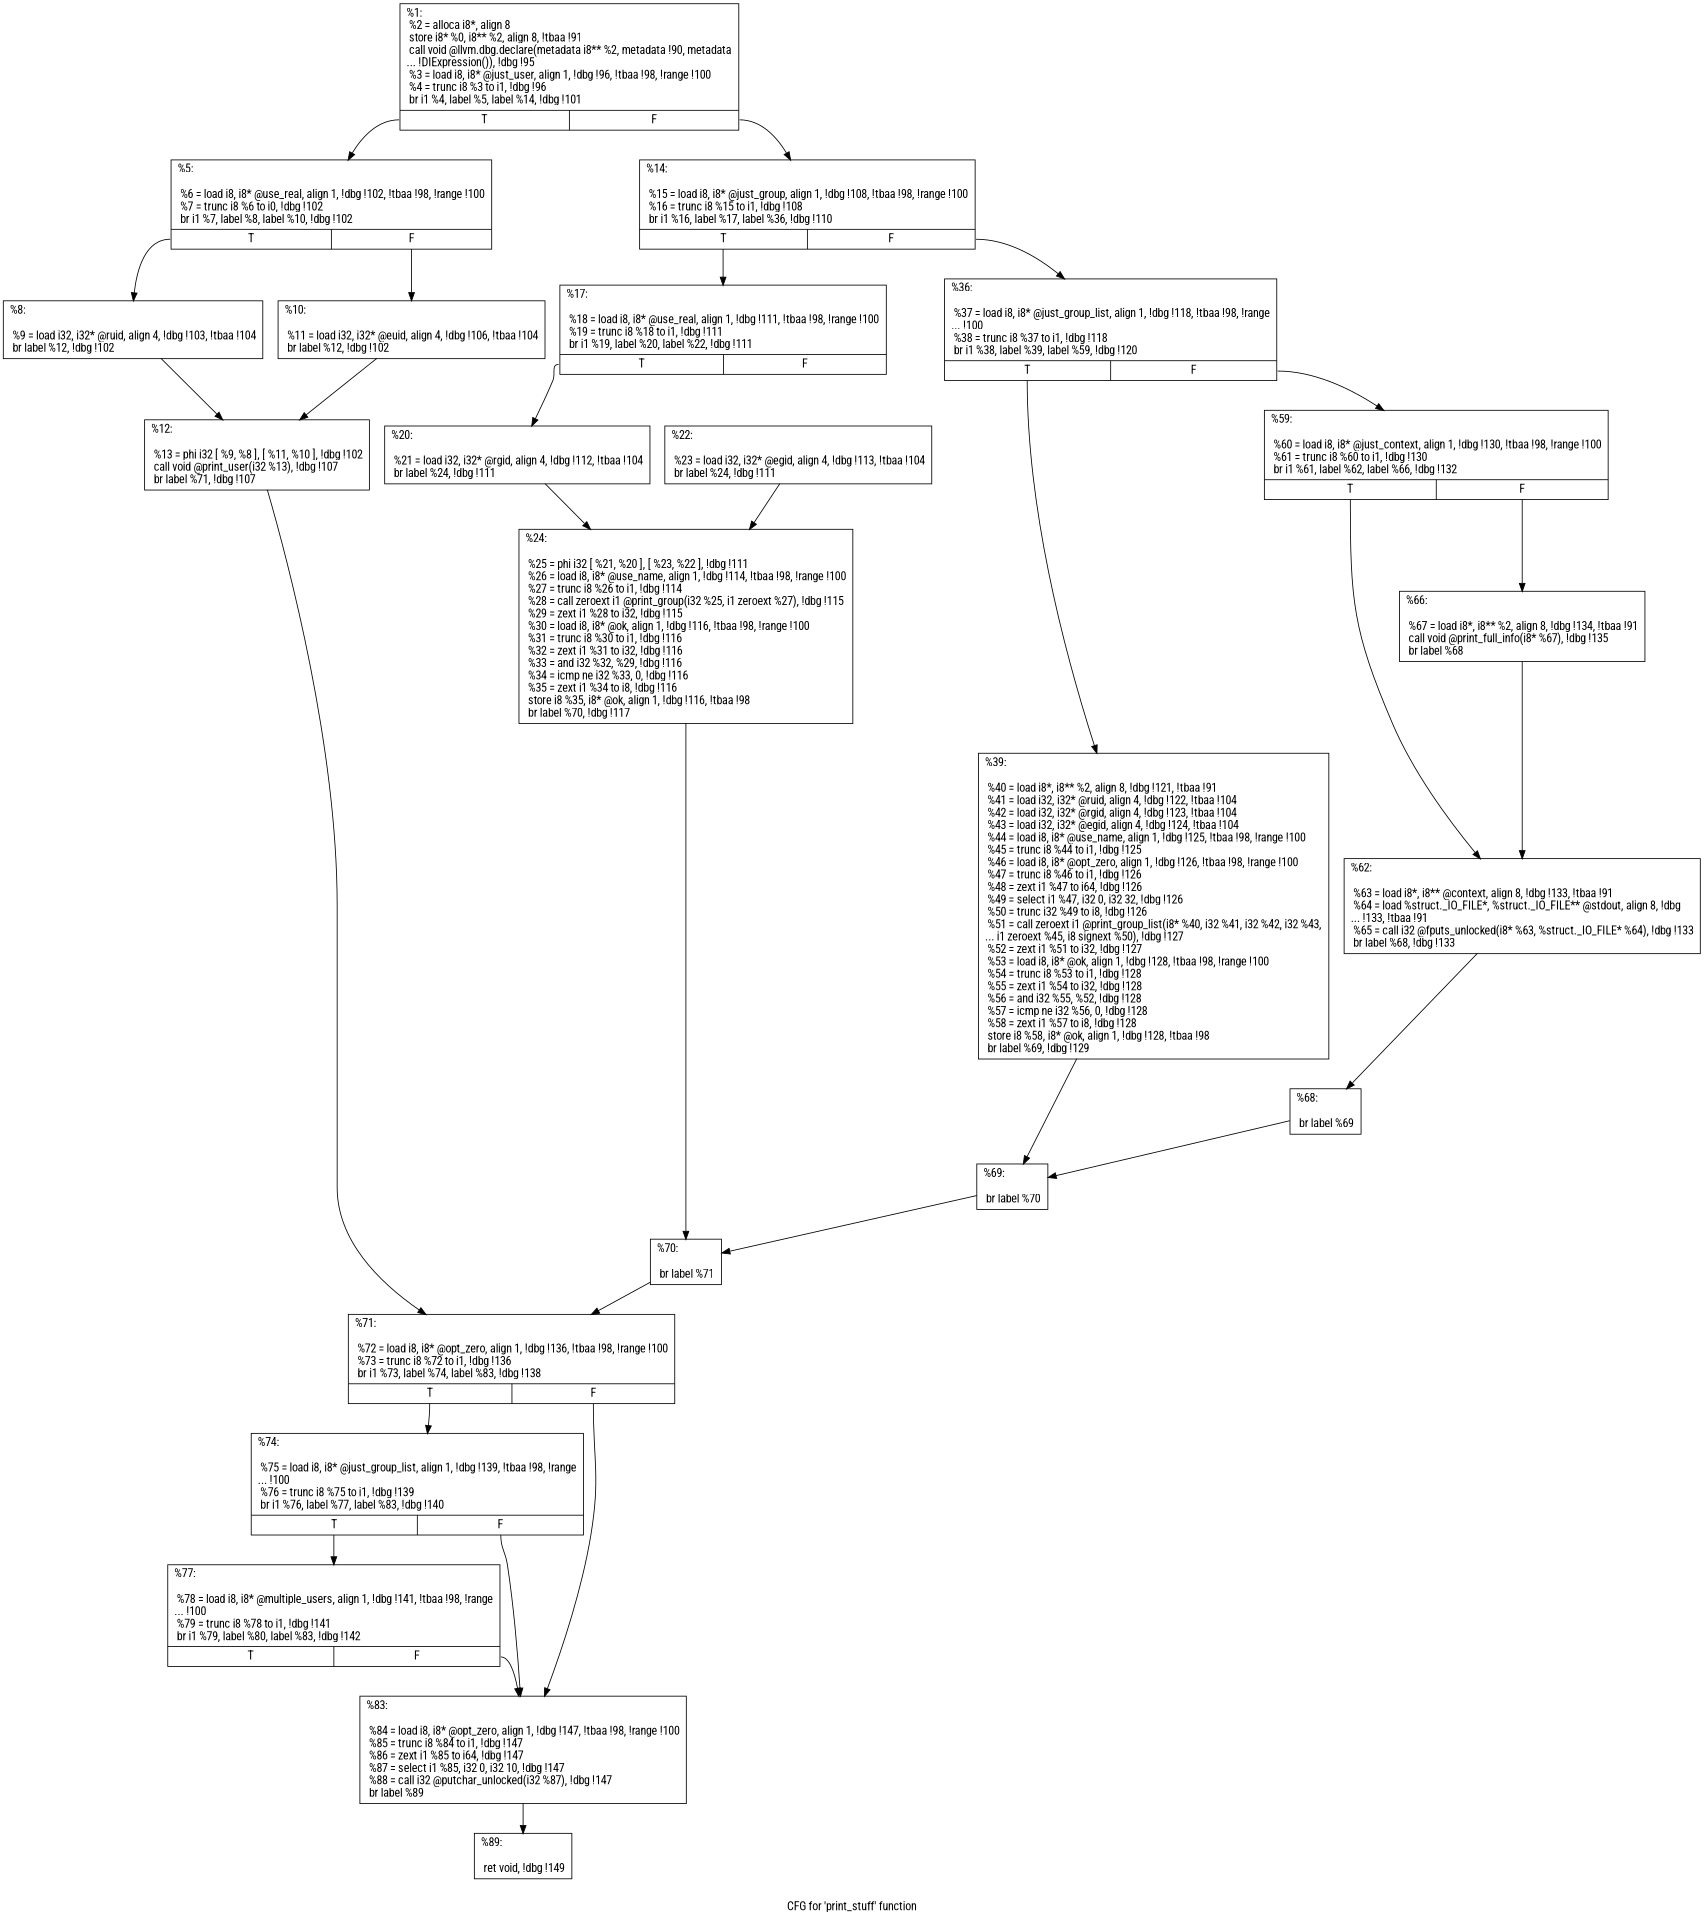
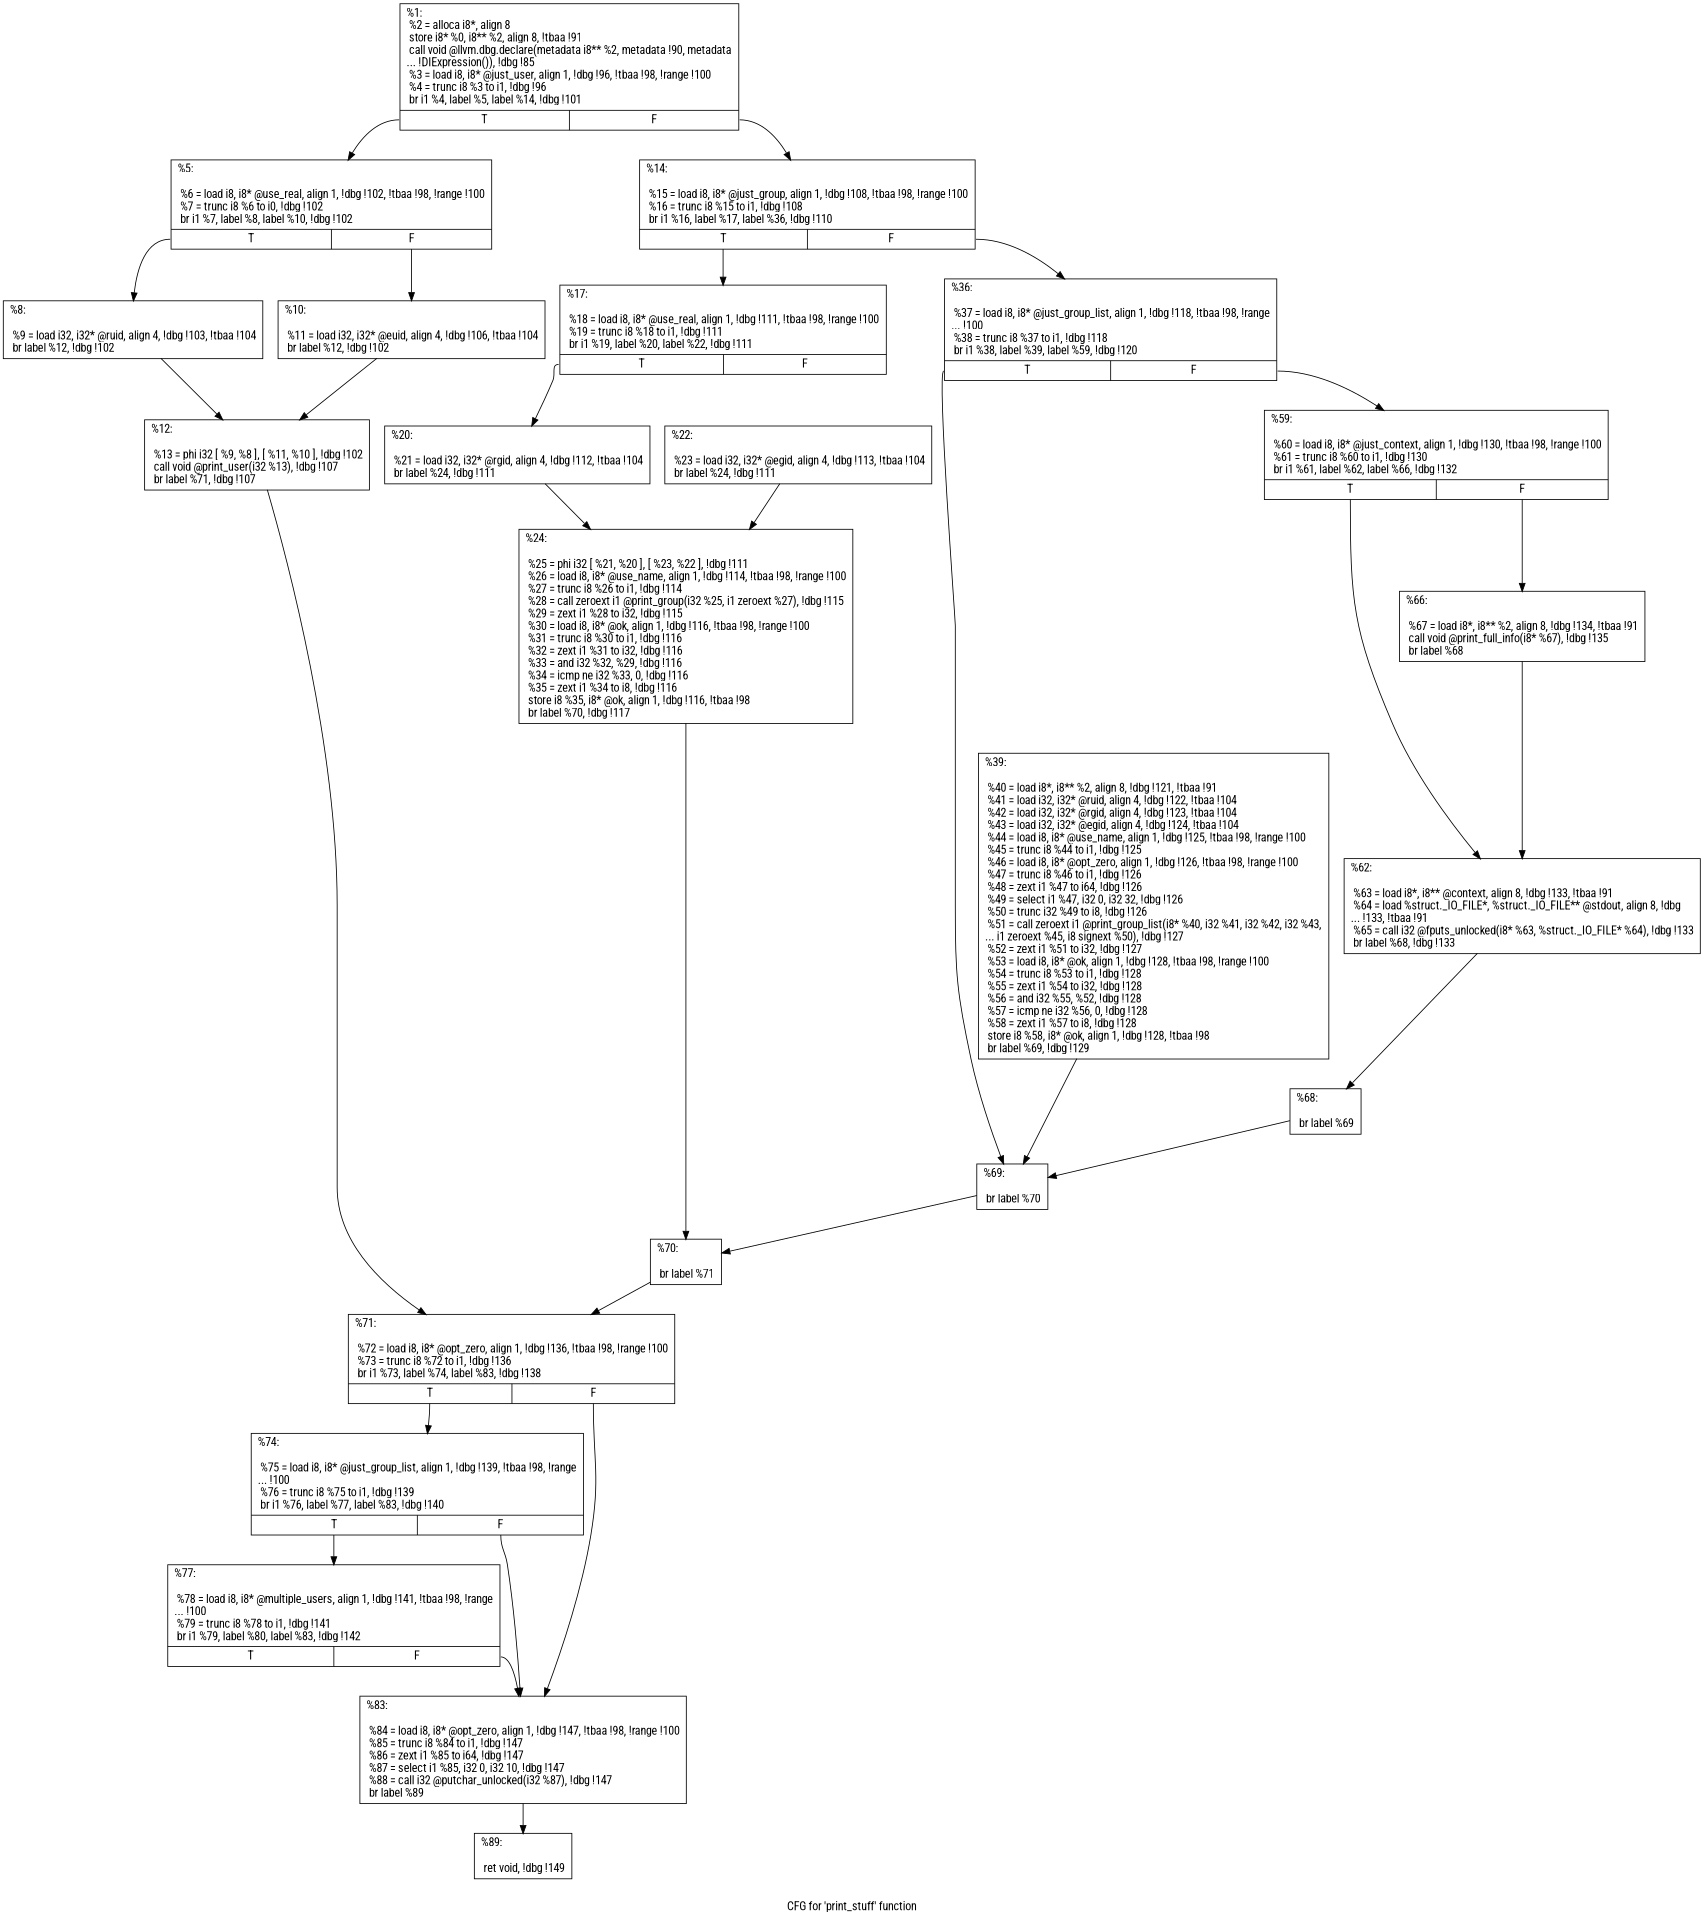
node "%1:": text "... !DIExpression()), !dbg !95" -> "... !DIExpression()), !dbg !85"
edge "%36:" -> "%39:": now "%36:" -> "%69:"
